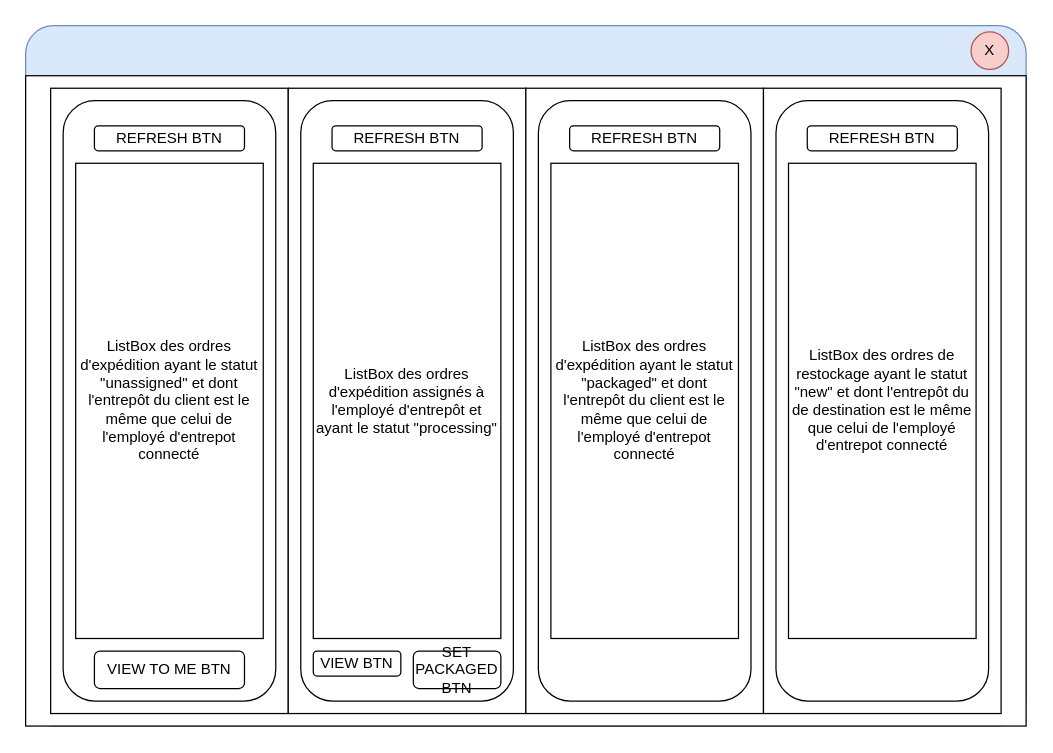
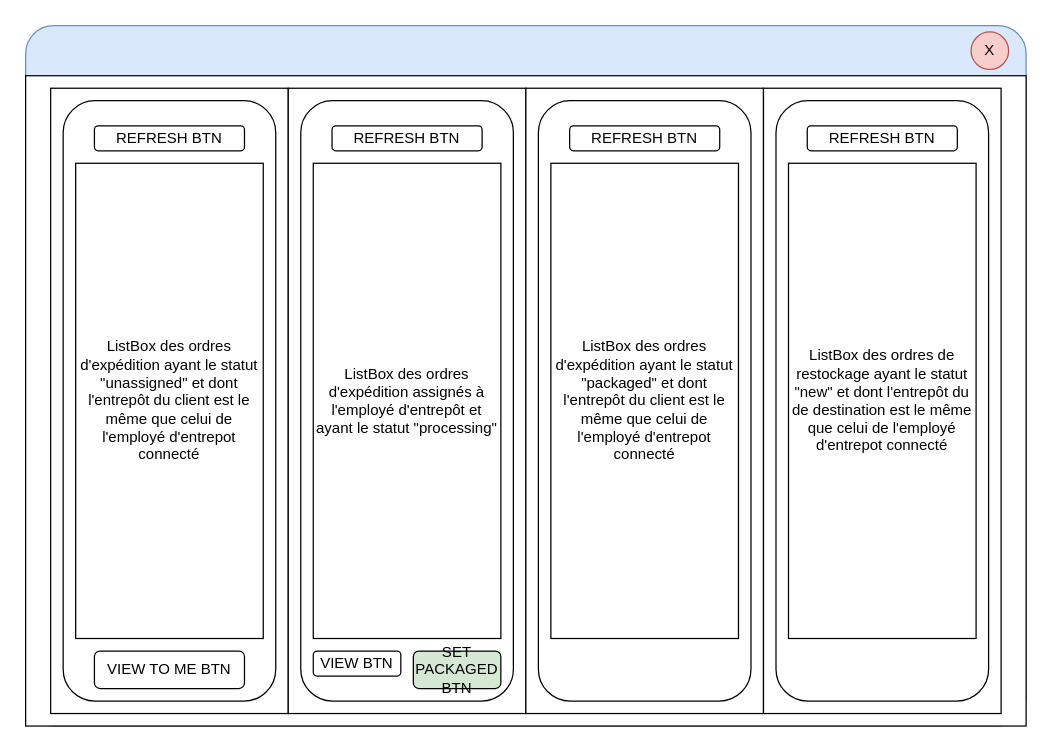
node "SET PACKAGED BTN": fillcolor #ffffff -> #d5e8d4
